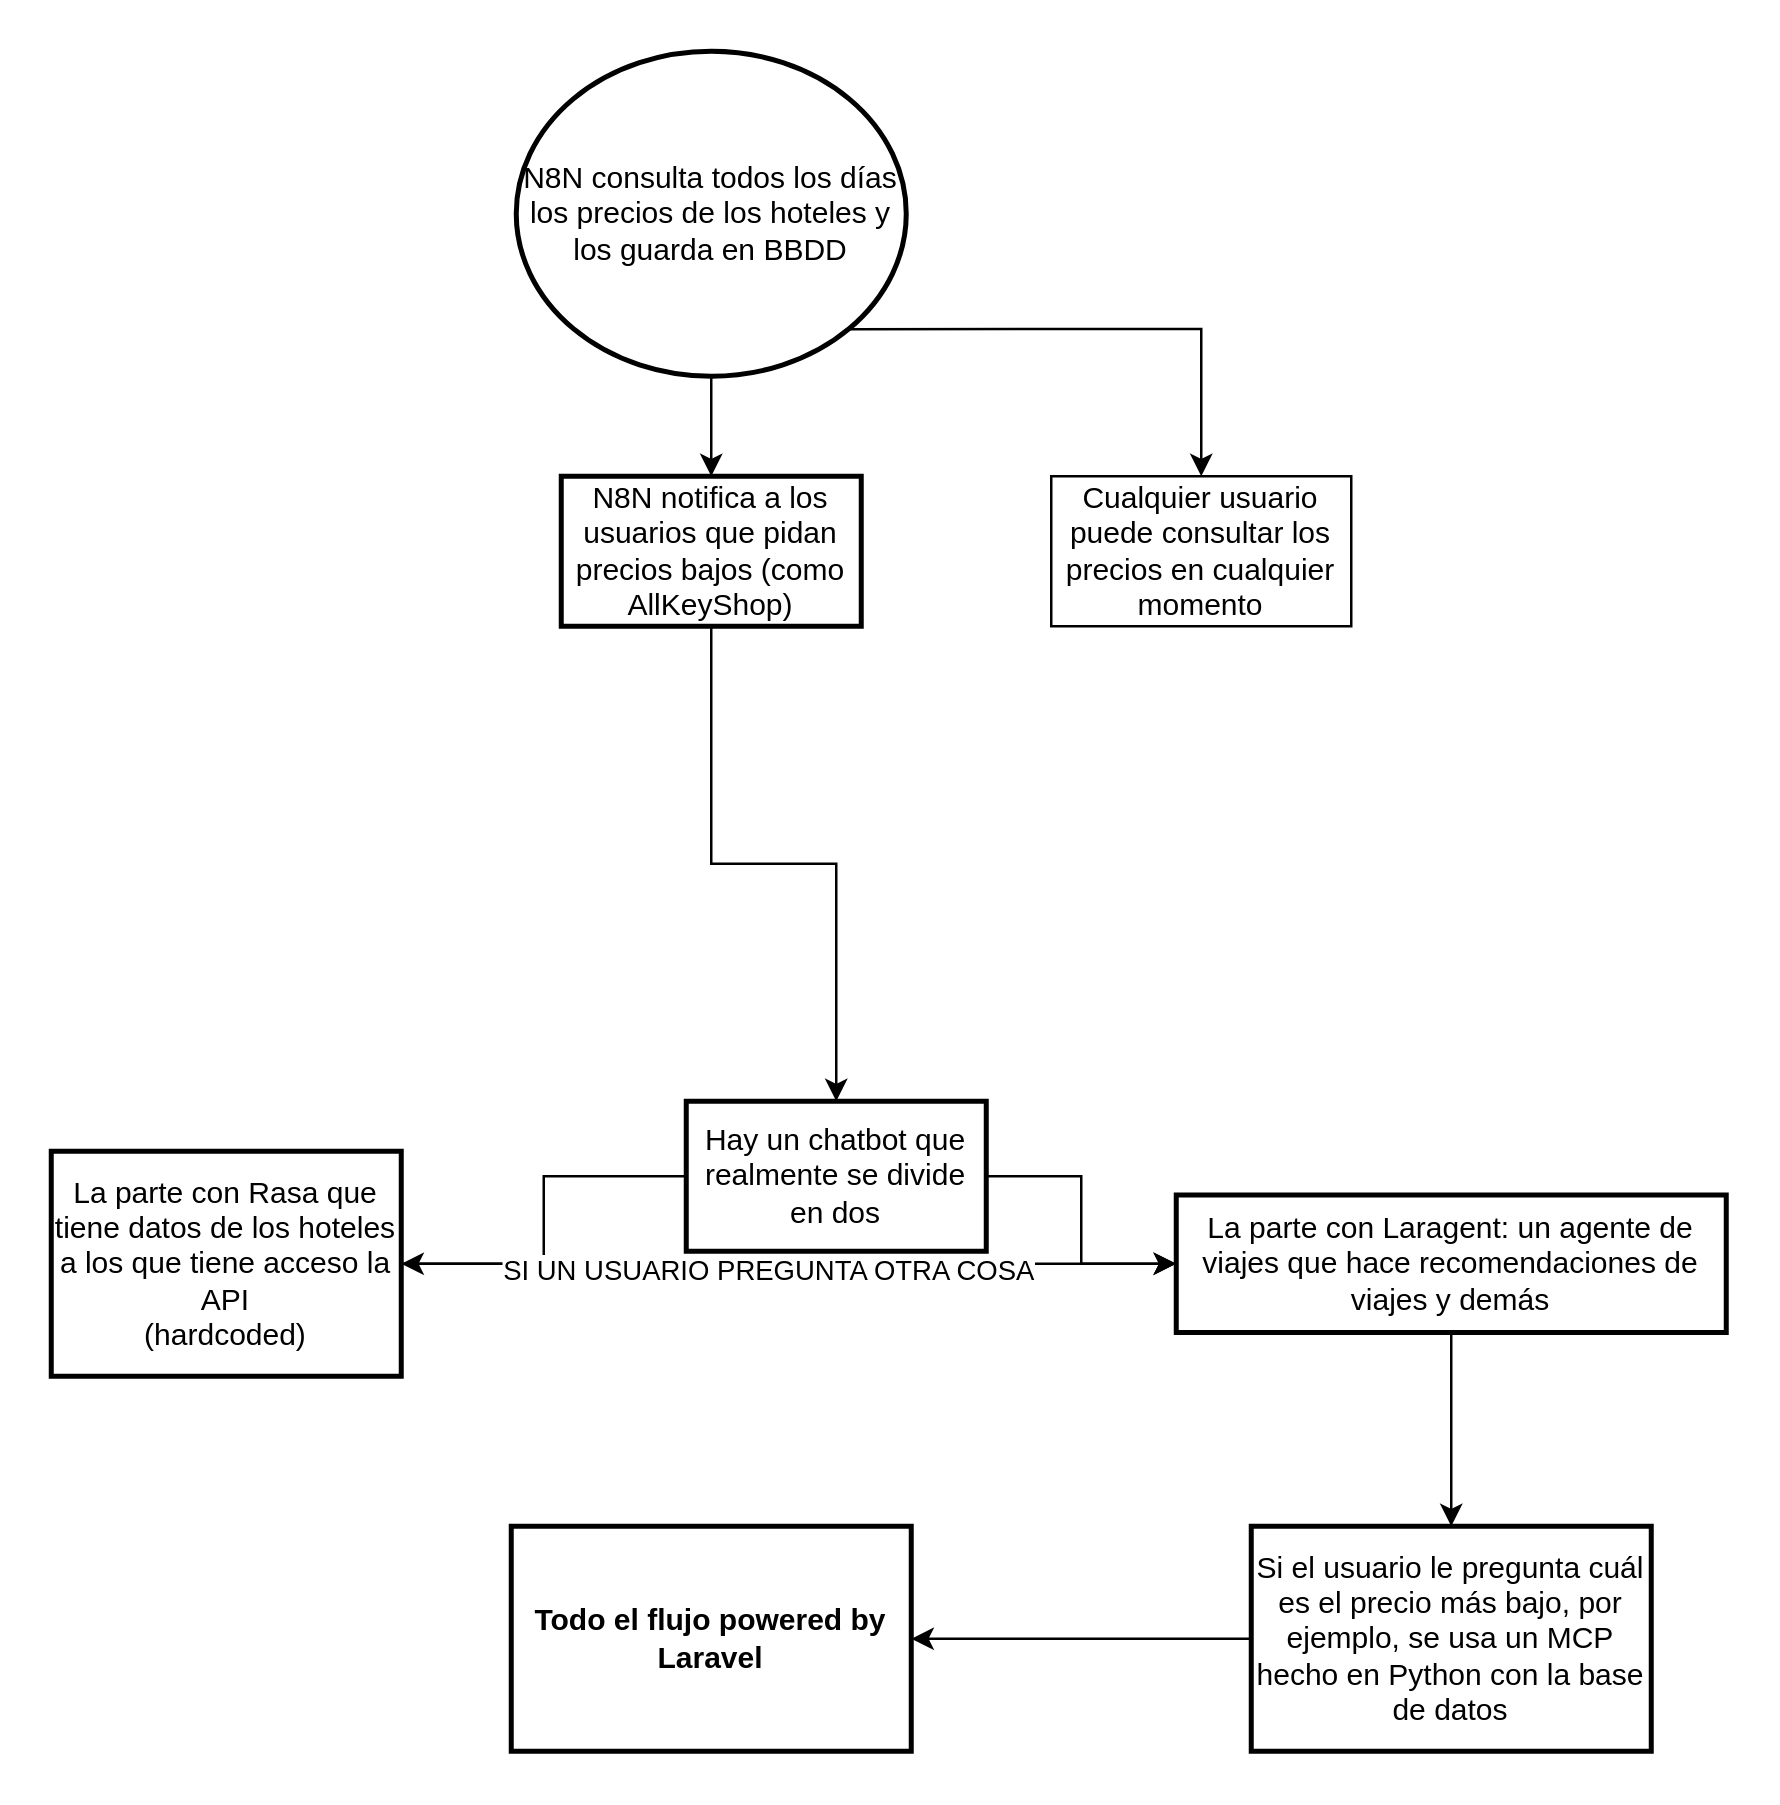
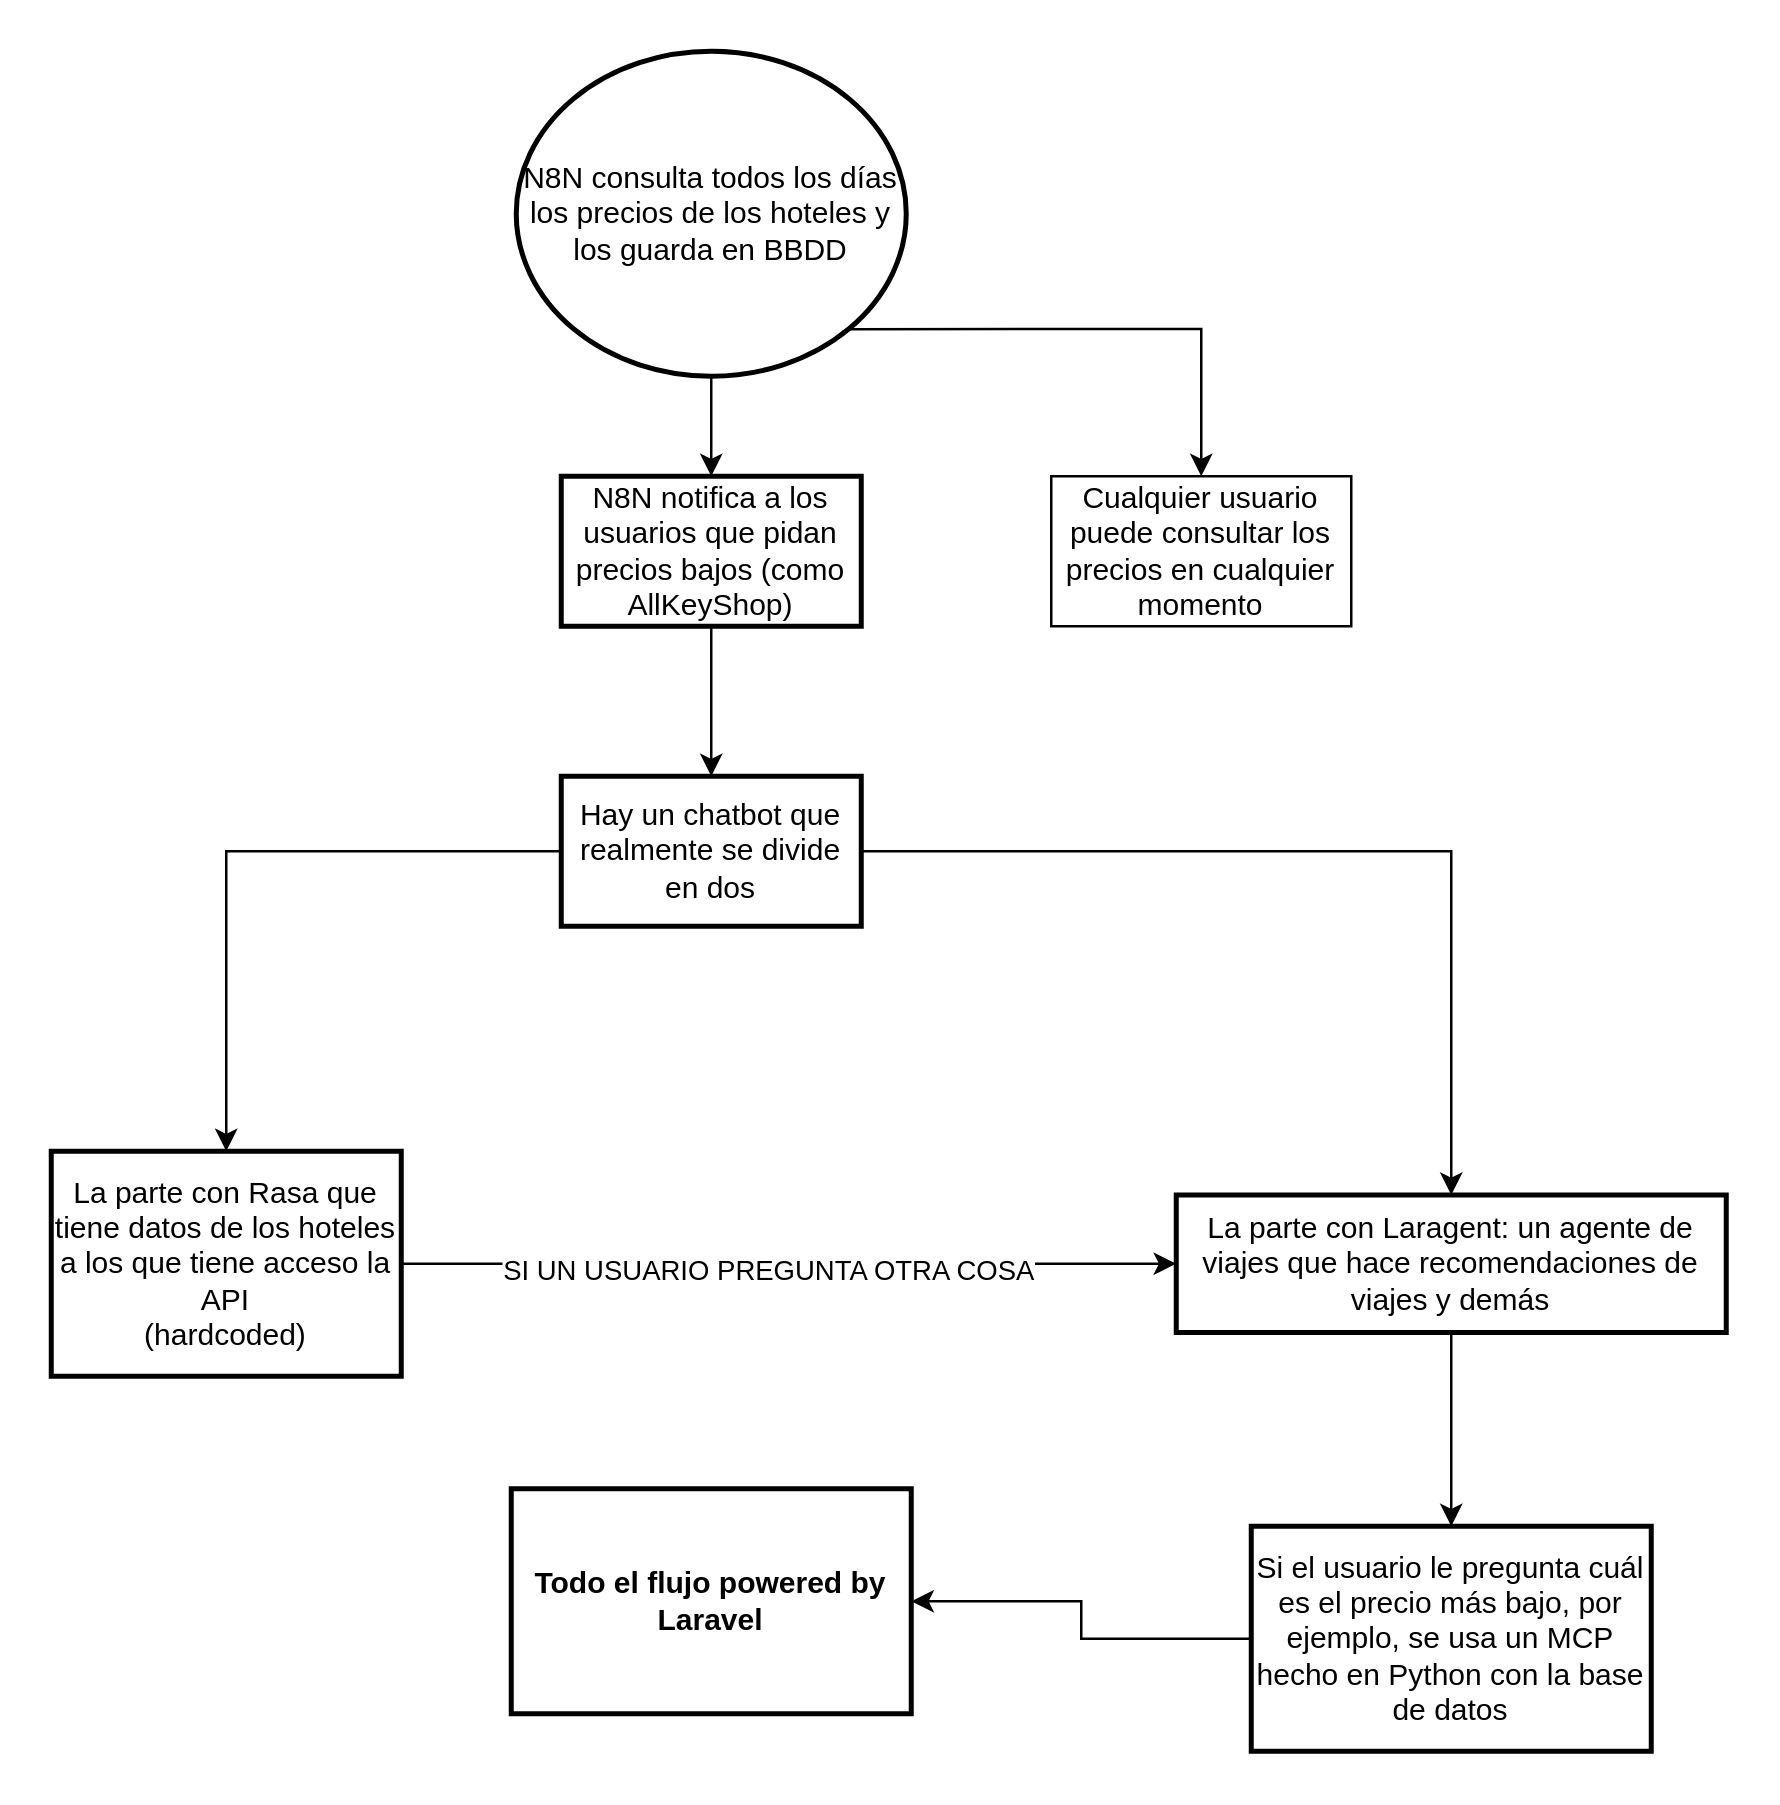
node "Hay un chatbot que realmente se divide en dos": moved (836, 1176) -> (711, 851)
node "Todo el flujo powered by Laravel": moved (711, 1639) -> (711, 1601)
